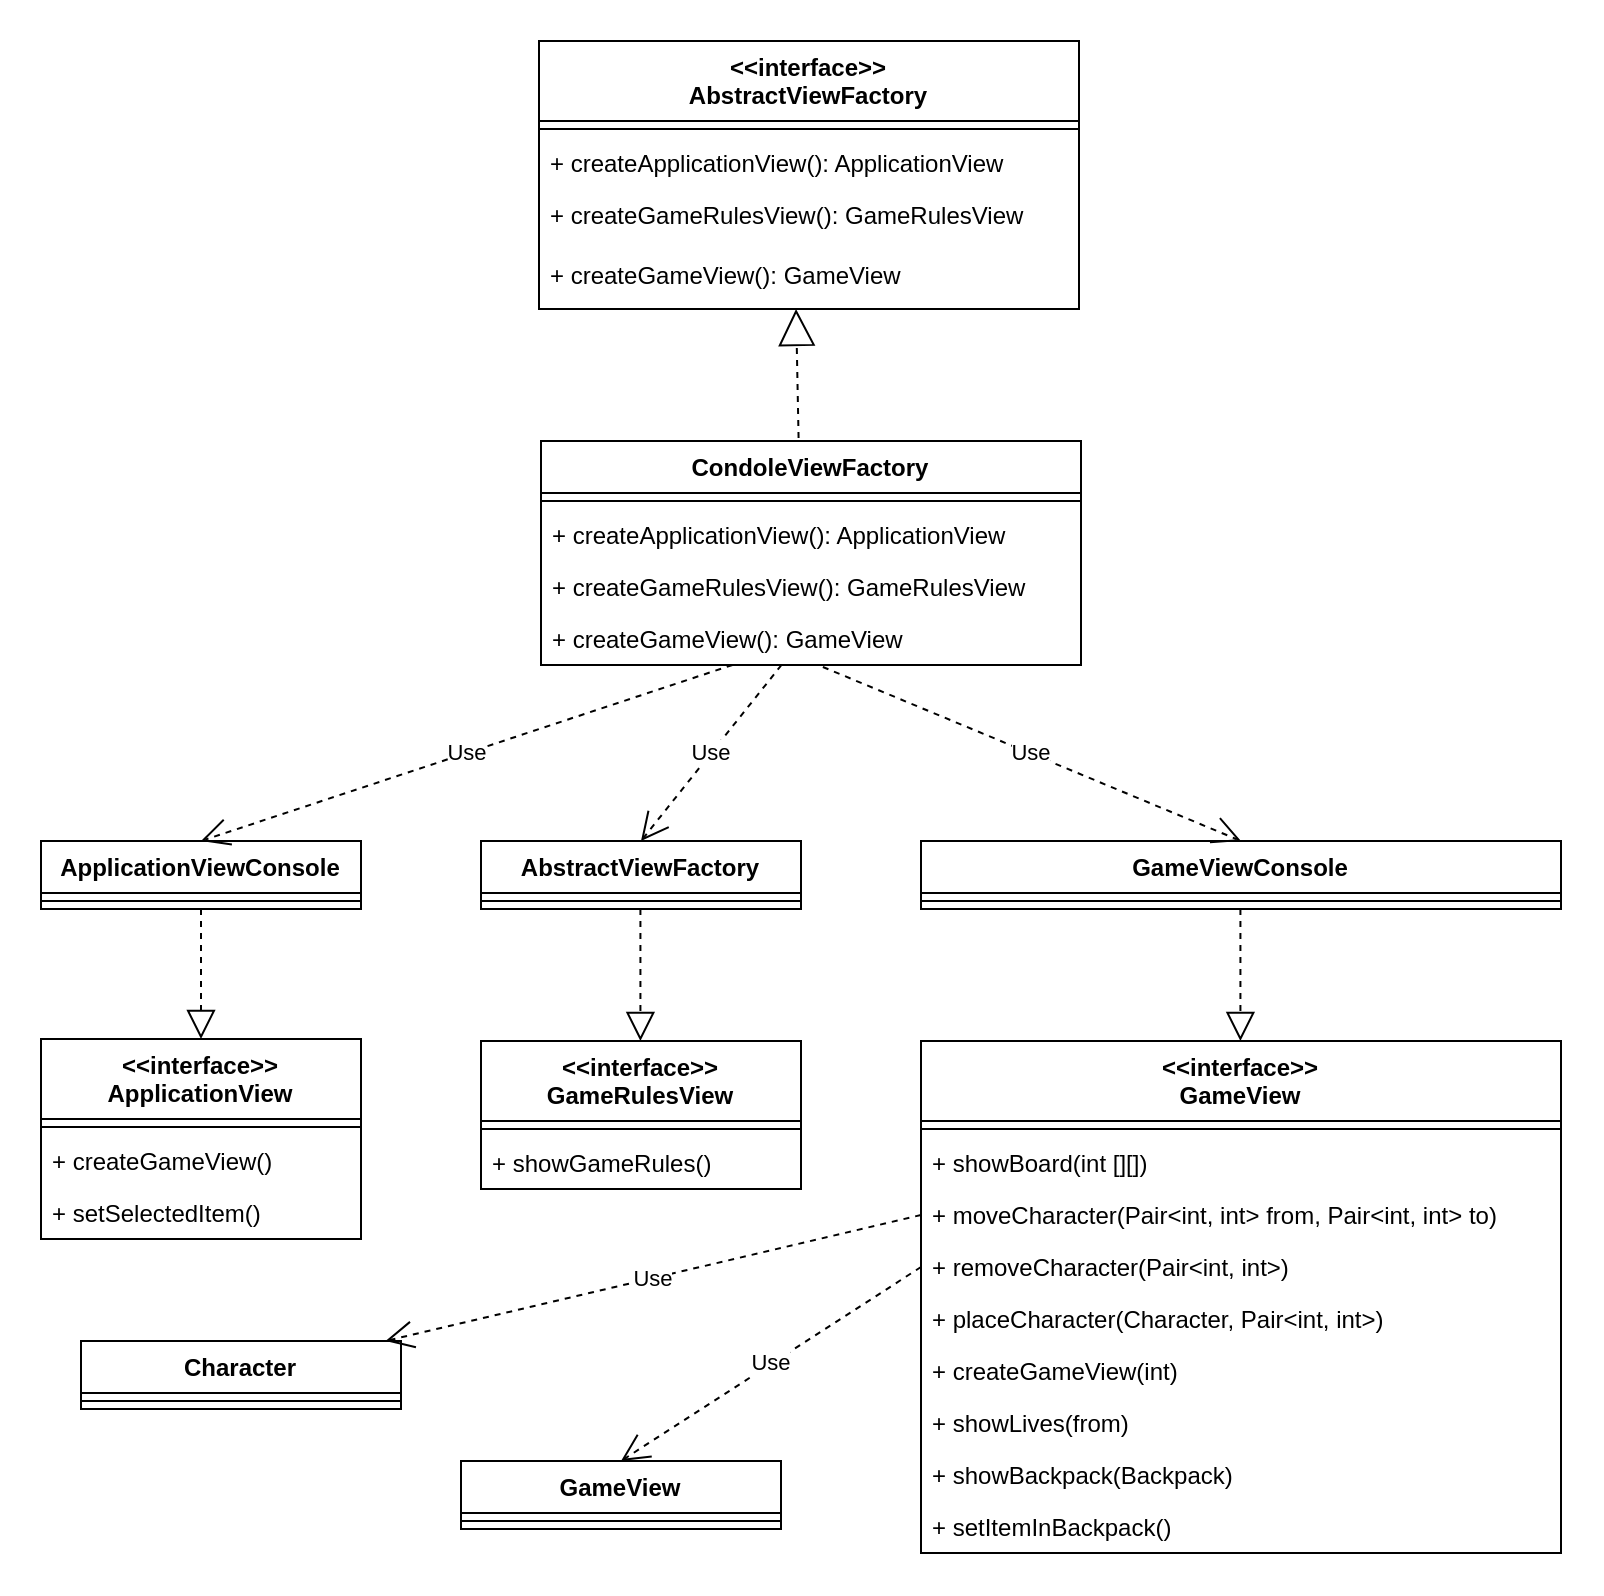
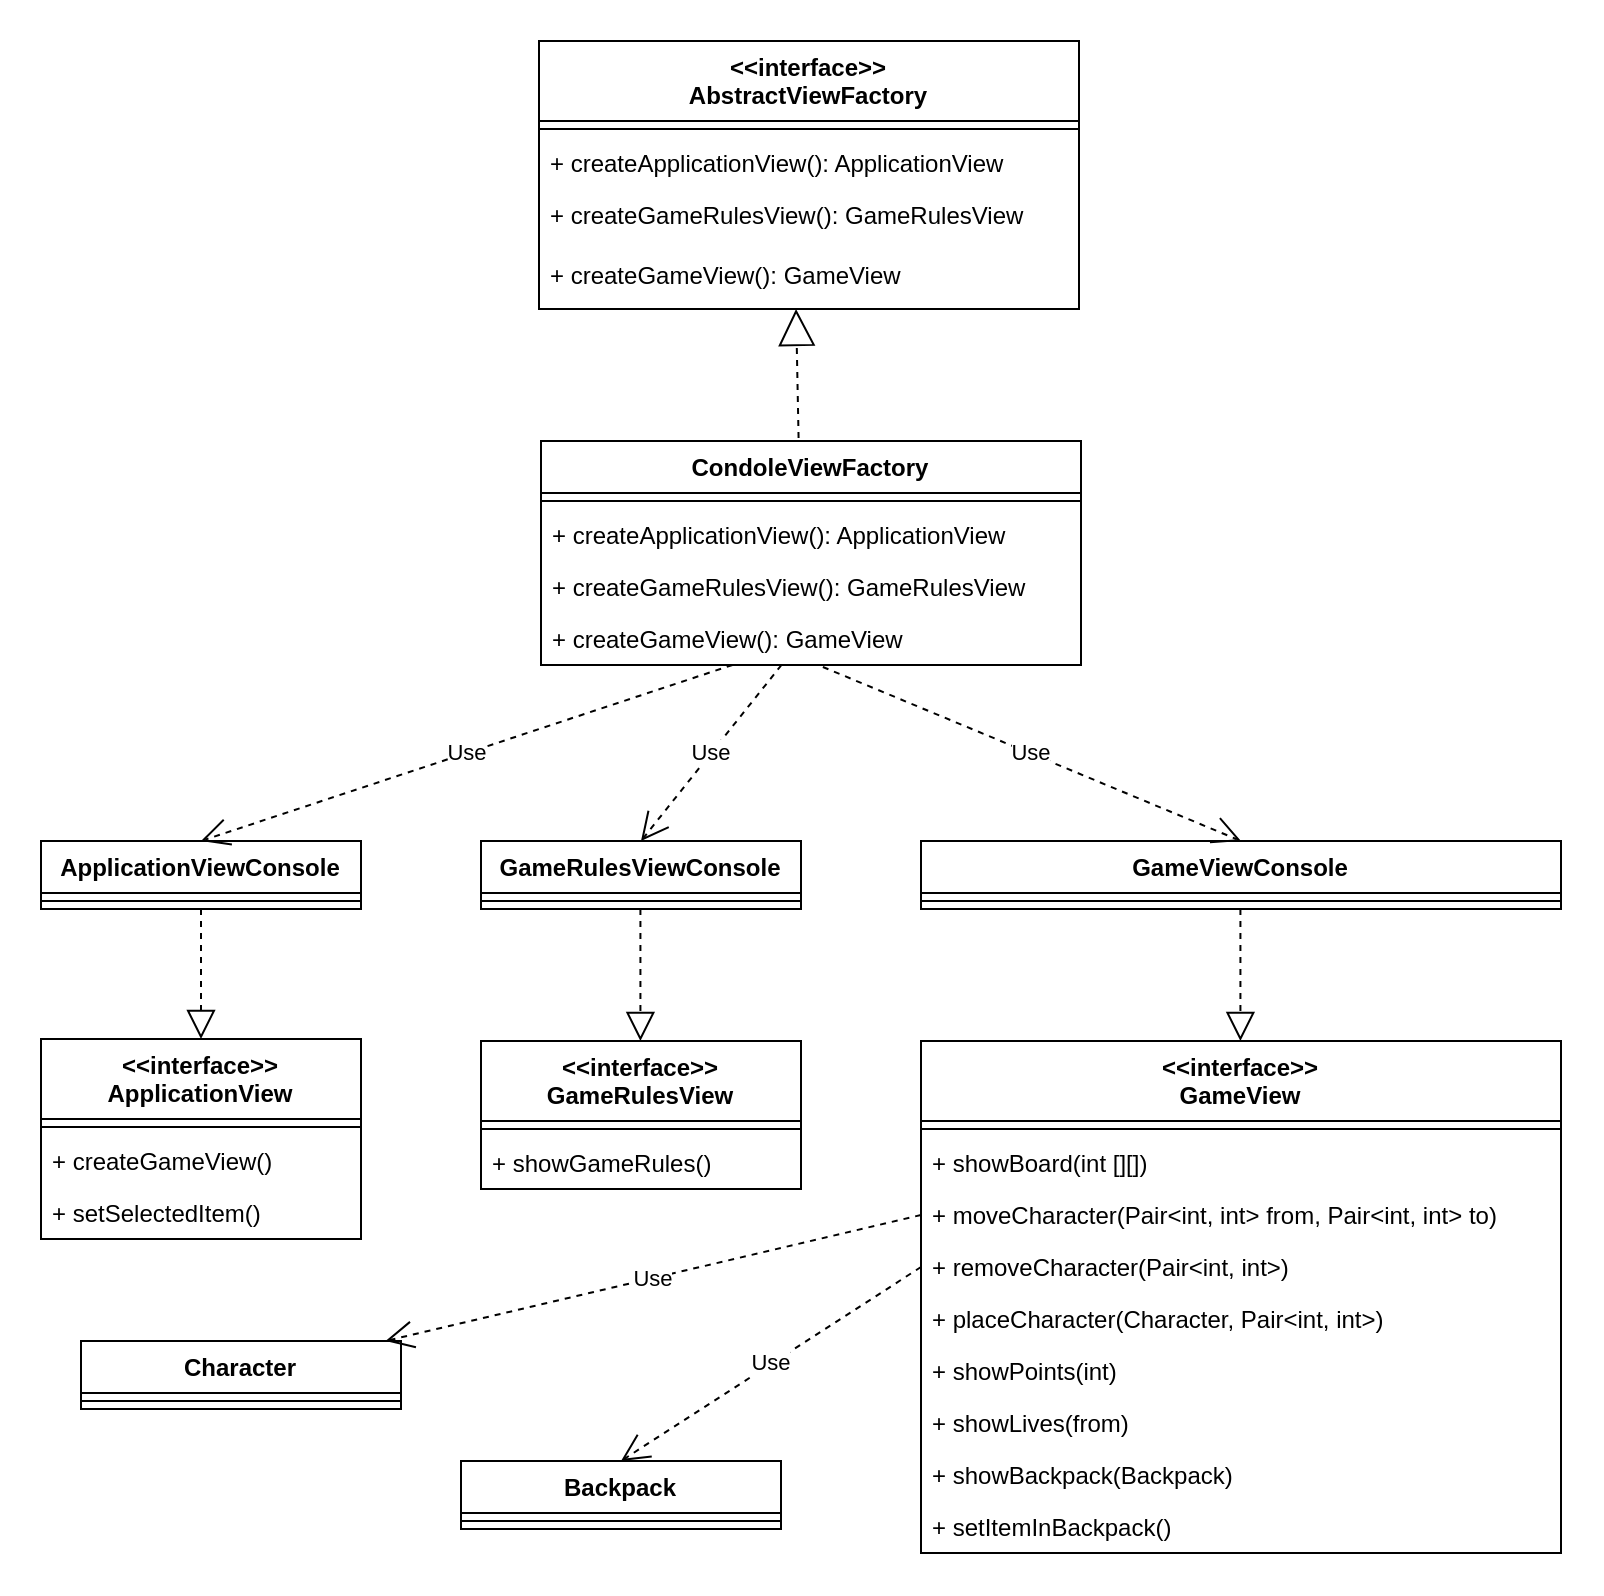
node "AbstractViewFactory": label "AbstractViewFactory" -> "GameRulesViewConsole"
node "+ createGameView(int)": label "+ createGameView(int)" -> "+ showPoints(int)"
node "GameView": label "GameView" -> "Backpack"
